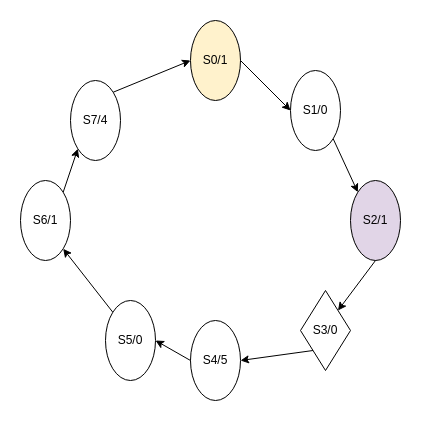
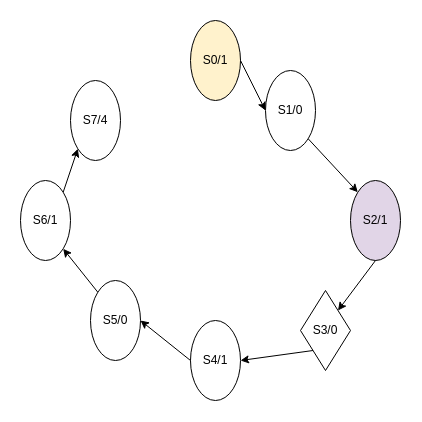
edge "S7/4" -> "S0/1": removed
node "S1/0": moved (316, 111) -> (291, 111)
node "S5/0": moved (131, 341) -> (116, 321)
node "S4/5": label "S4/5" -> "S4/1"
